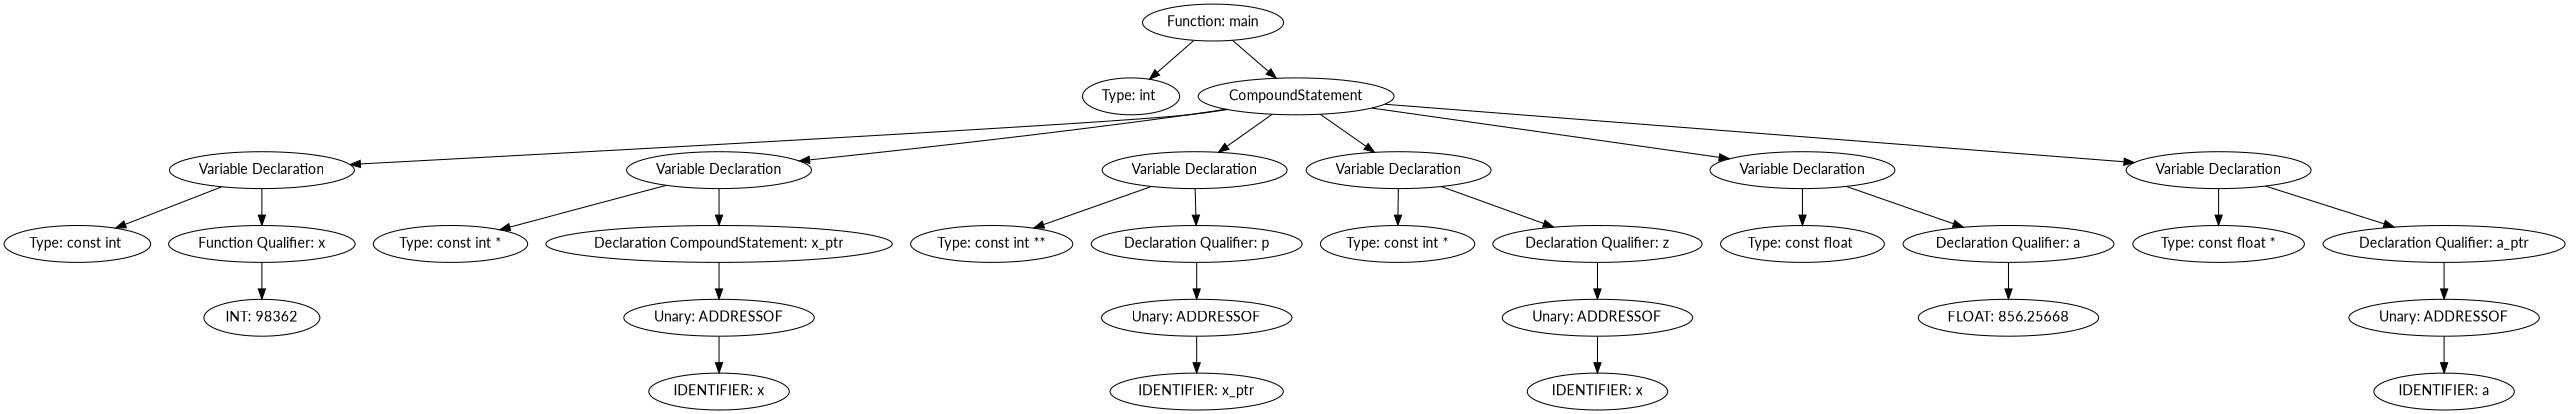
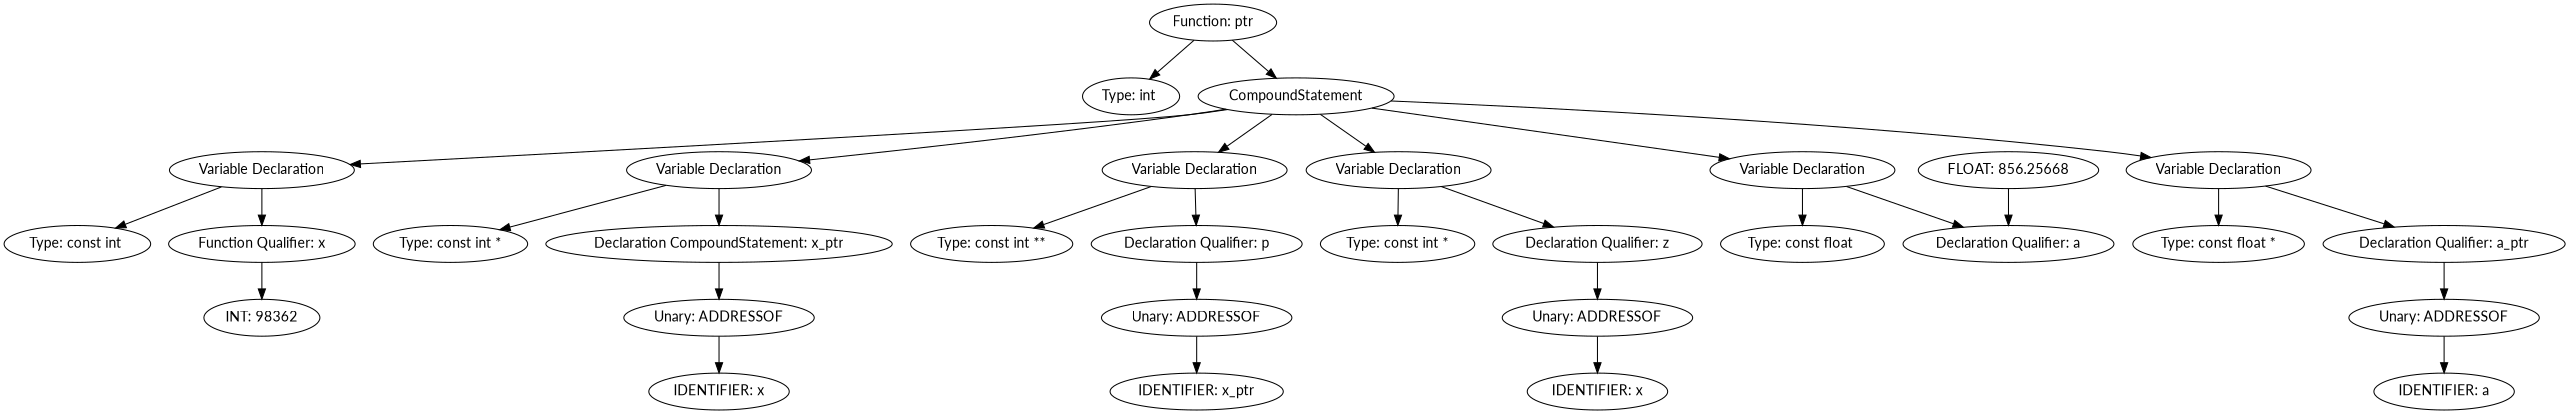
node "Function: main": label "Function: main" -> "Function: ptr"
edge "Declaration Qualifier: a" -> "FLOAT: 856.25668": reversed
